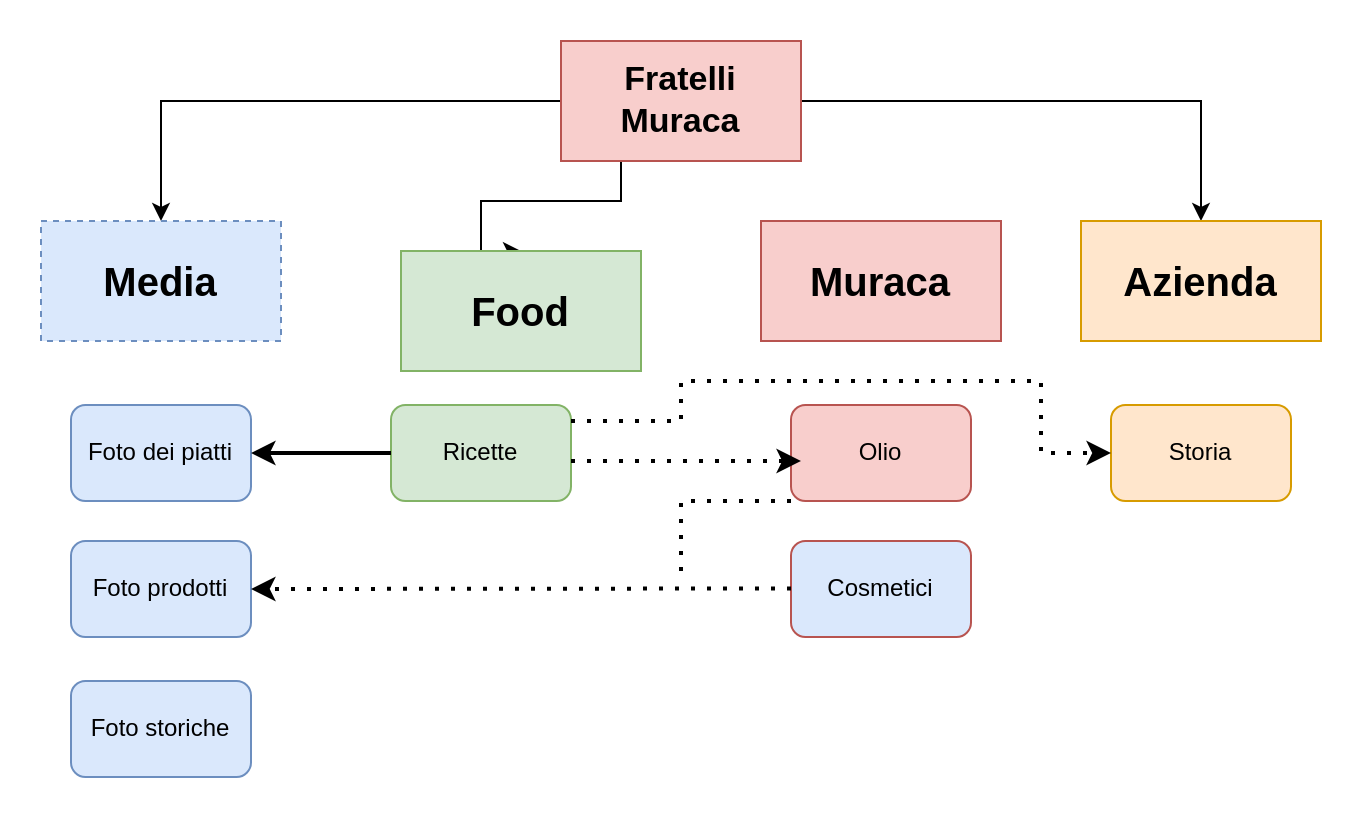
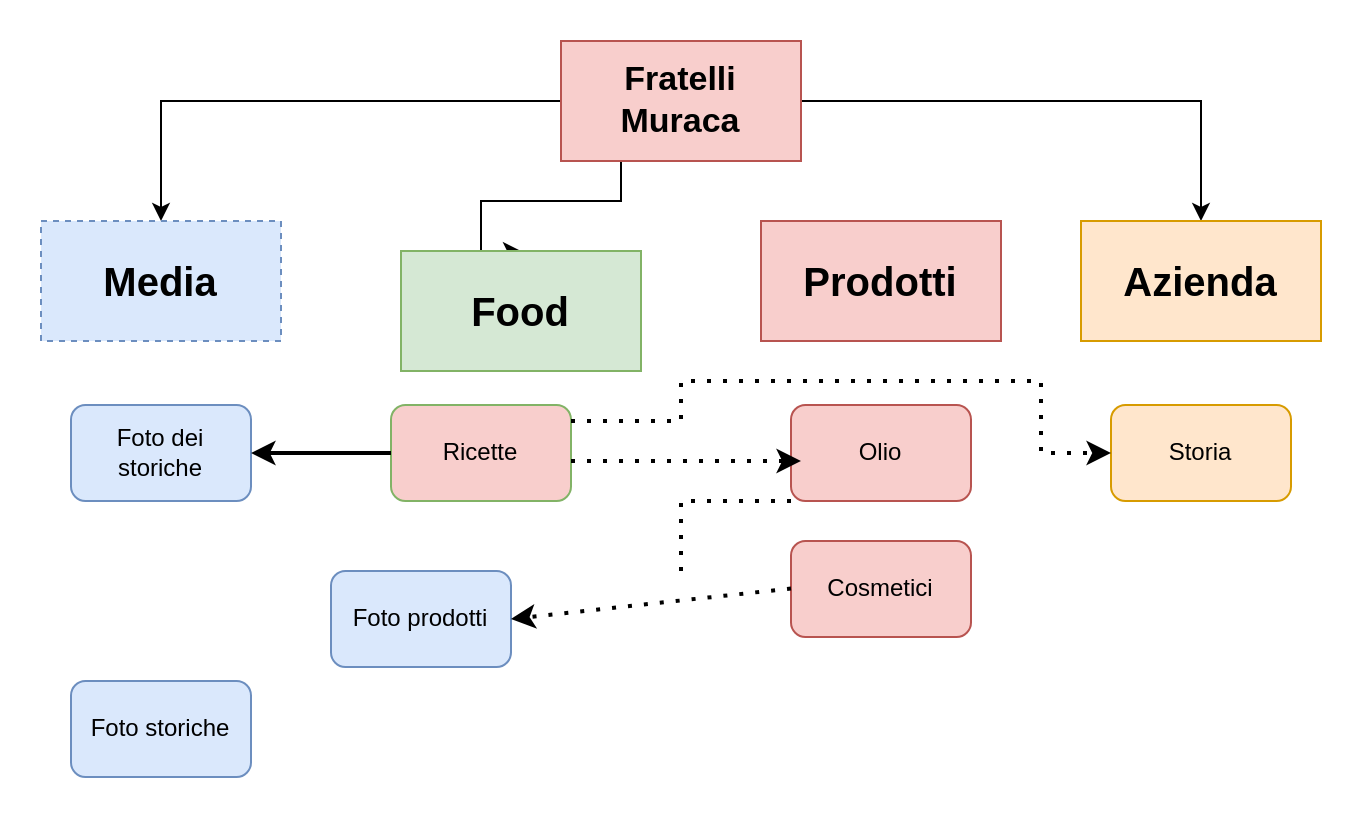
node "Muraca": label "Muraca" -> "Prodotti"
node "Foto dei piatti": label "Foto dei piatti" -> "Foto dei storiche"
node "Ricette": fillcolor #d5e8d4 -> #f8cecc
node "Foto prodotti": moved (161, 589) -> (421, 619)
node "Cosmetici": fillcolor #dae8fc -> #f8cecc
